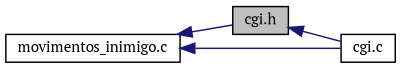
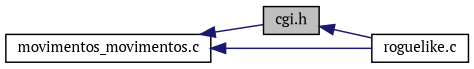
node "movimentos_inimigo.c": label "movimentos_inimigo.c" -> "movimentos_movimentos.c"
node "cgi.c": label "cgi.c" -> "roguelike.c"
